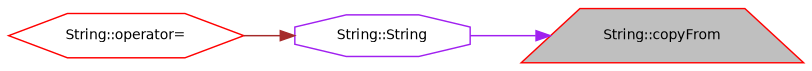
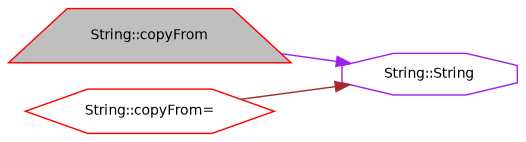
node "String::operator=": label "String::operator=" -> "String::copyFrom="
edge "String::String" -> "String::copyFrom": reversed
